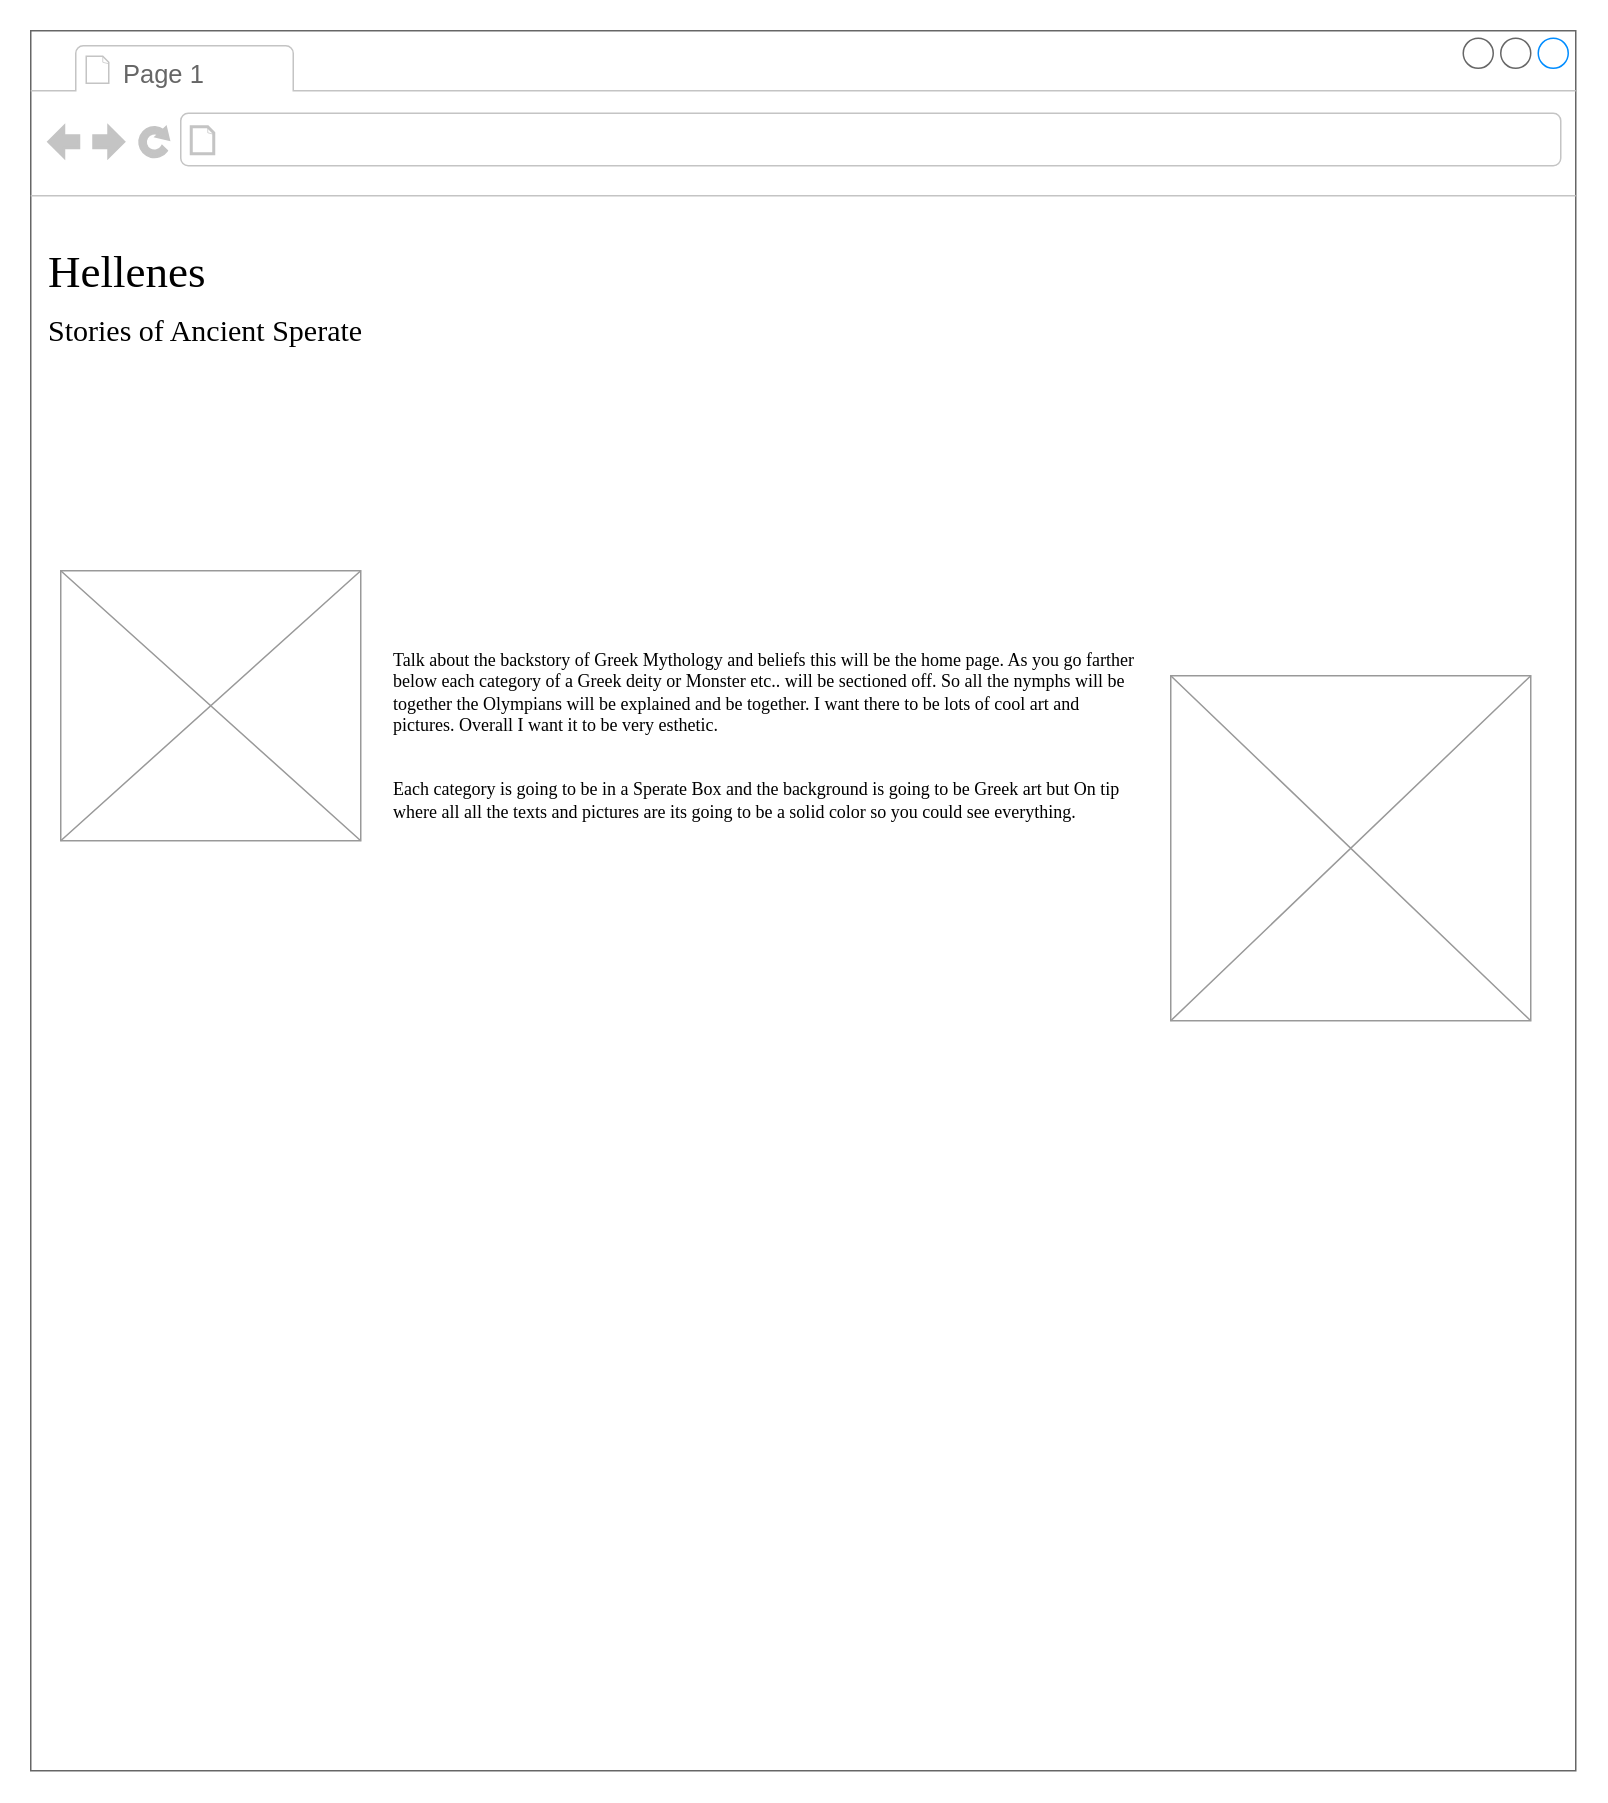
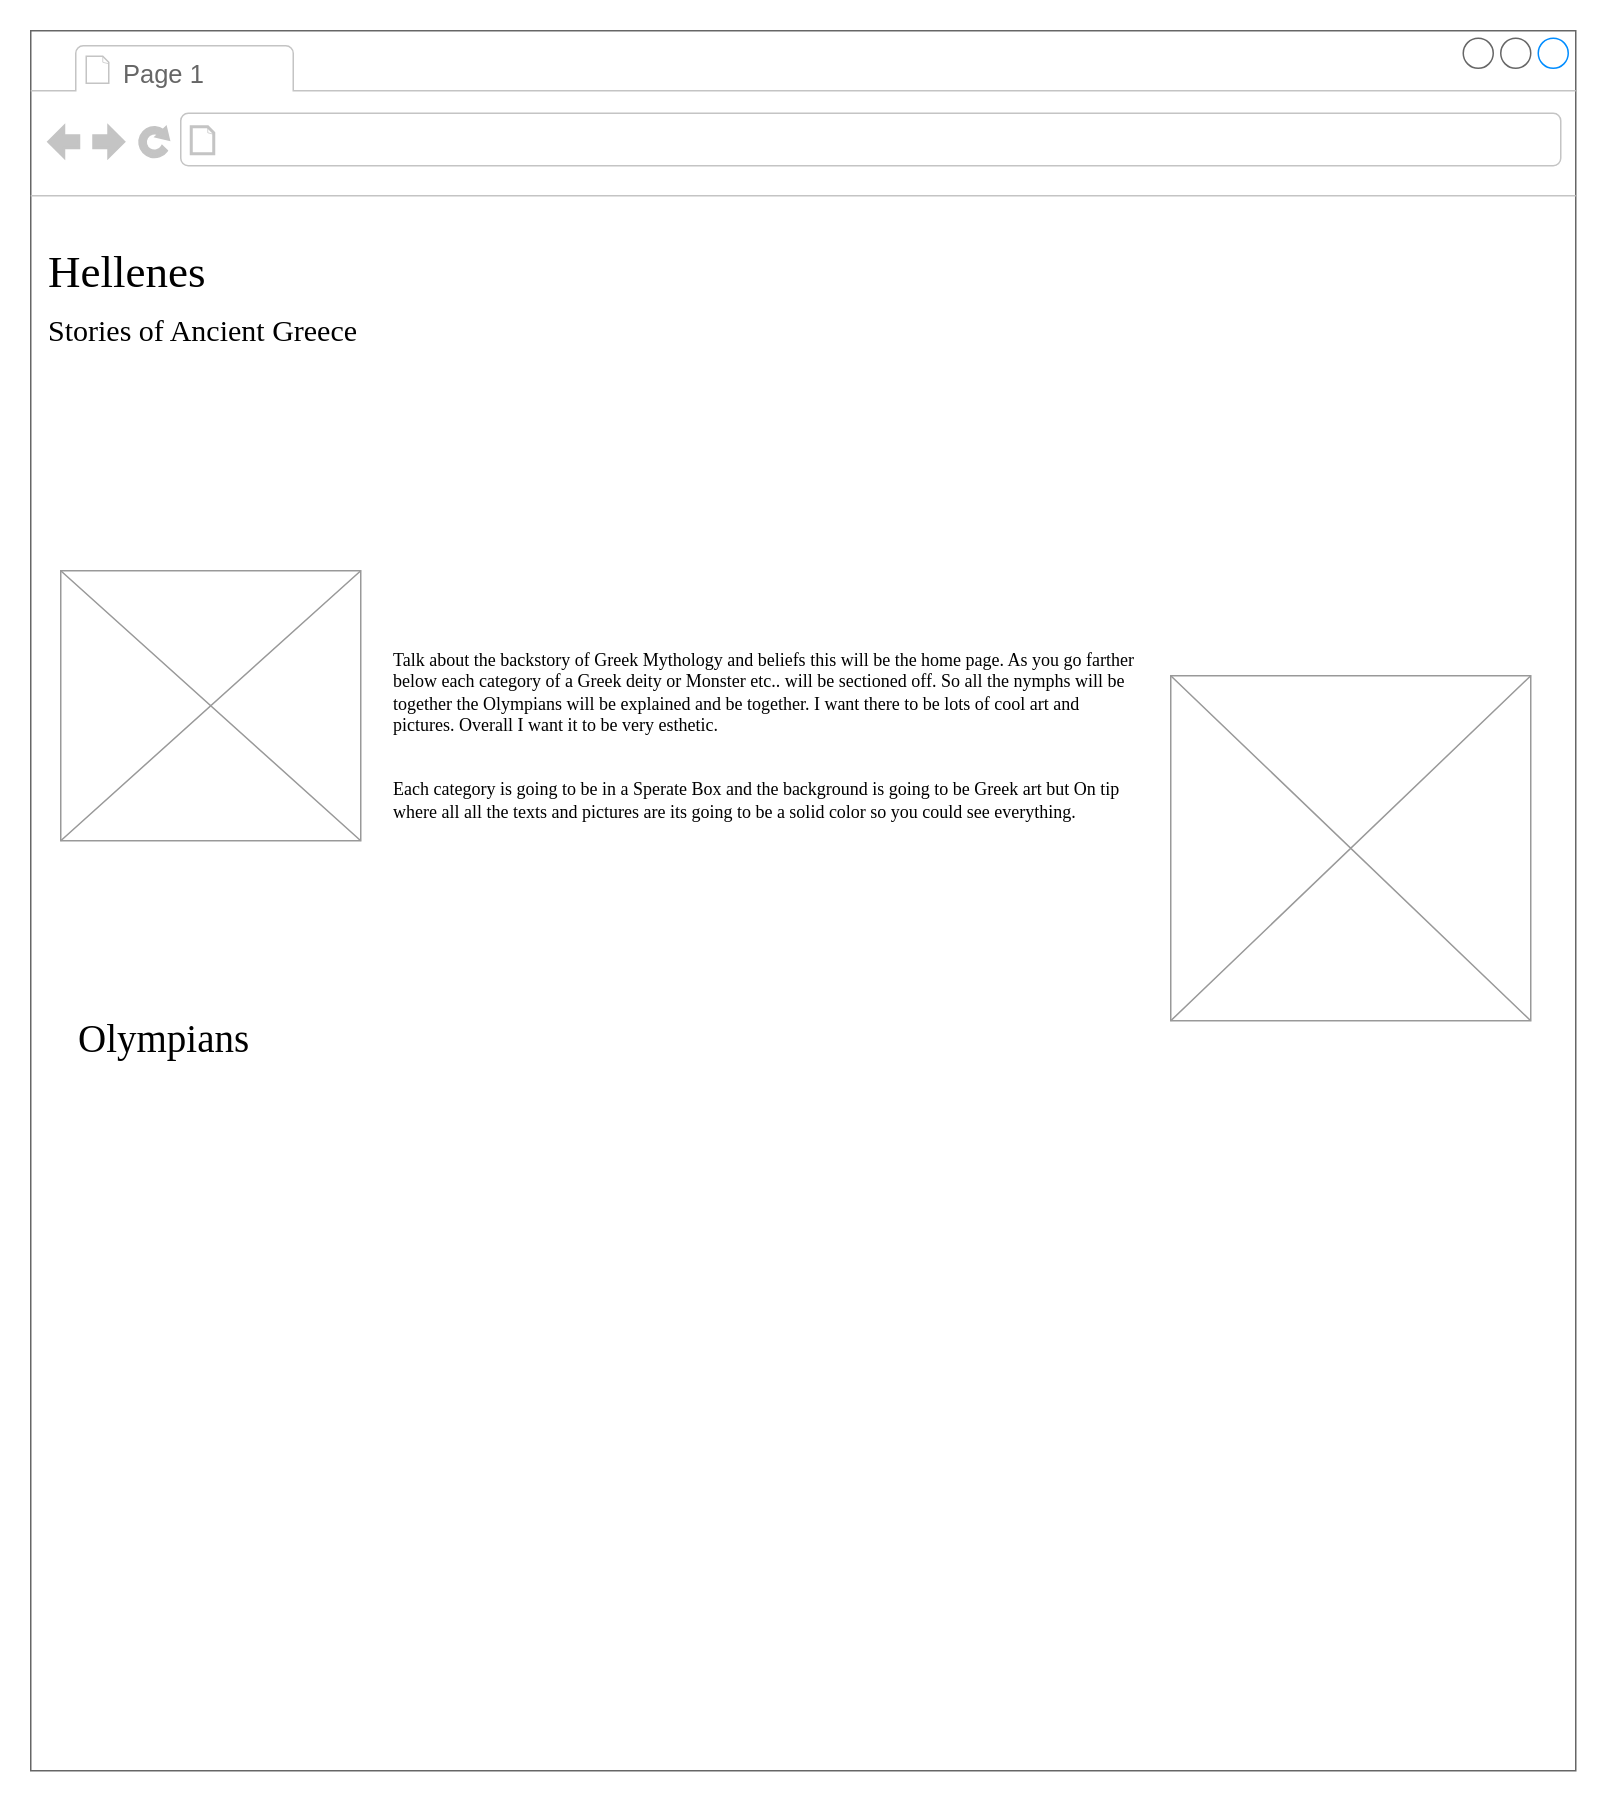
node "Hellenes Stories of Ancient Sperate": label "Hellenes Stories of Ancient Sperate" -> "Hellenes Stories of Ancient Greece"
node "Olympians": added
